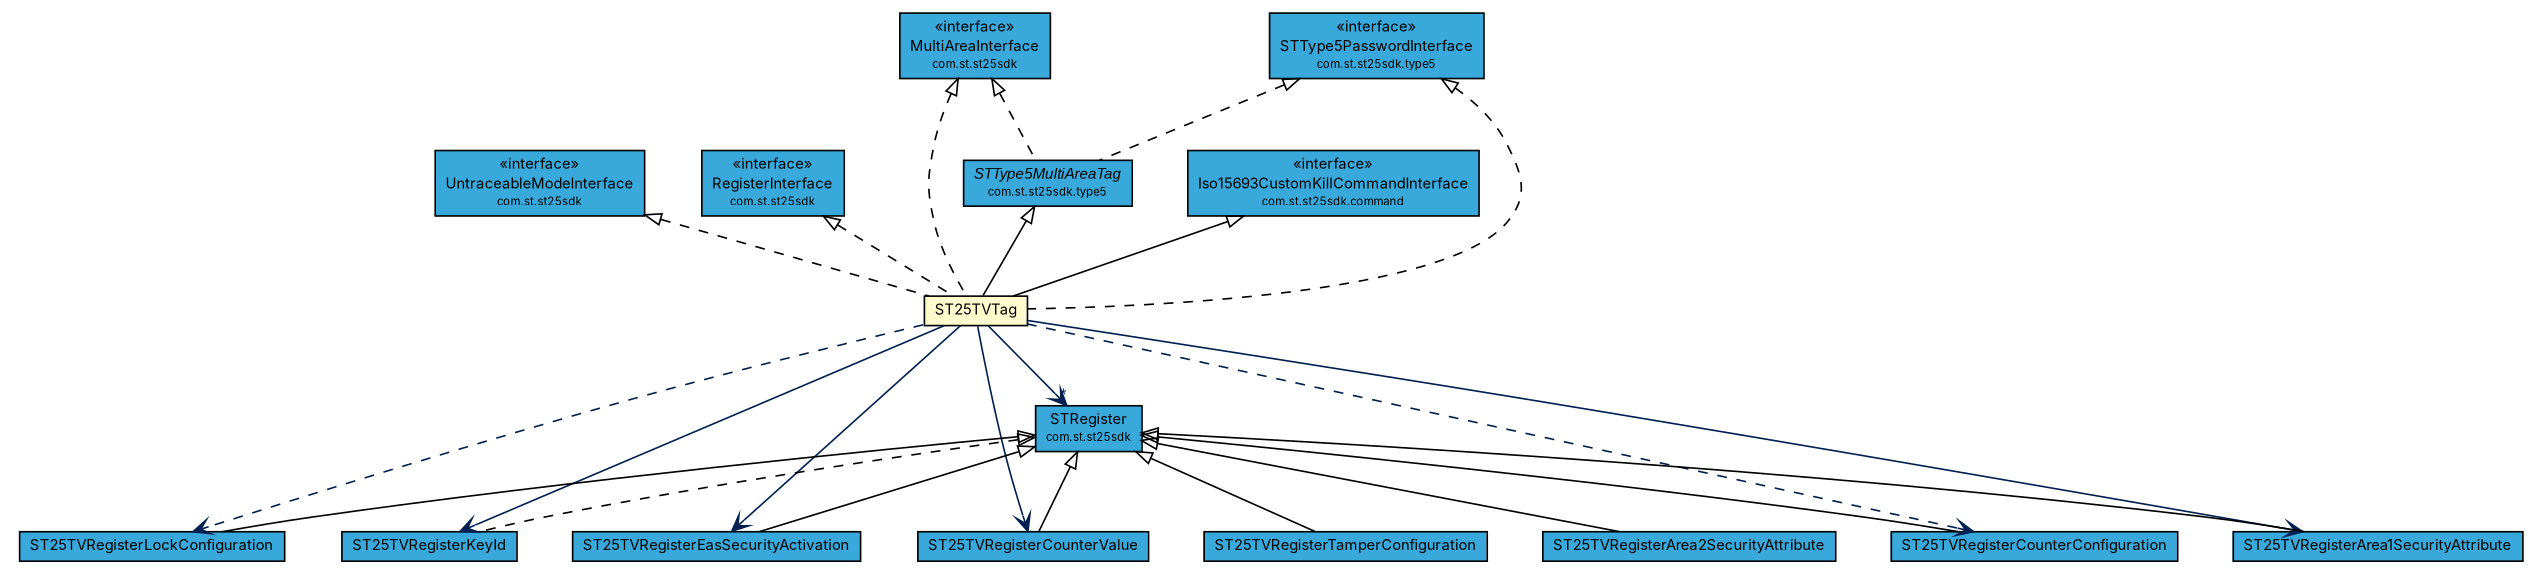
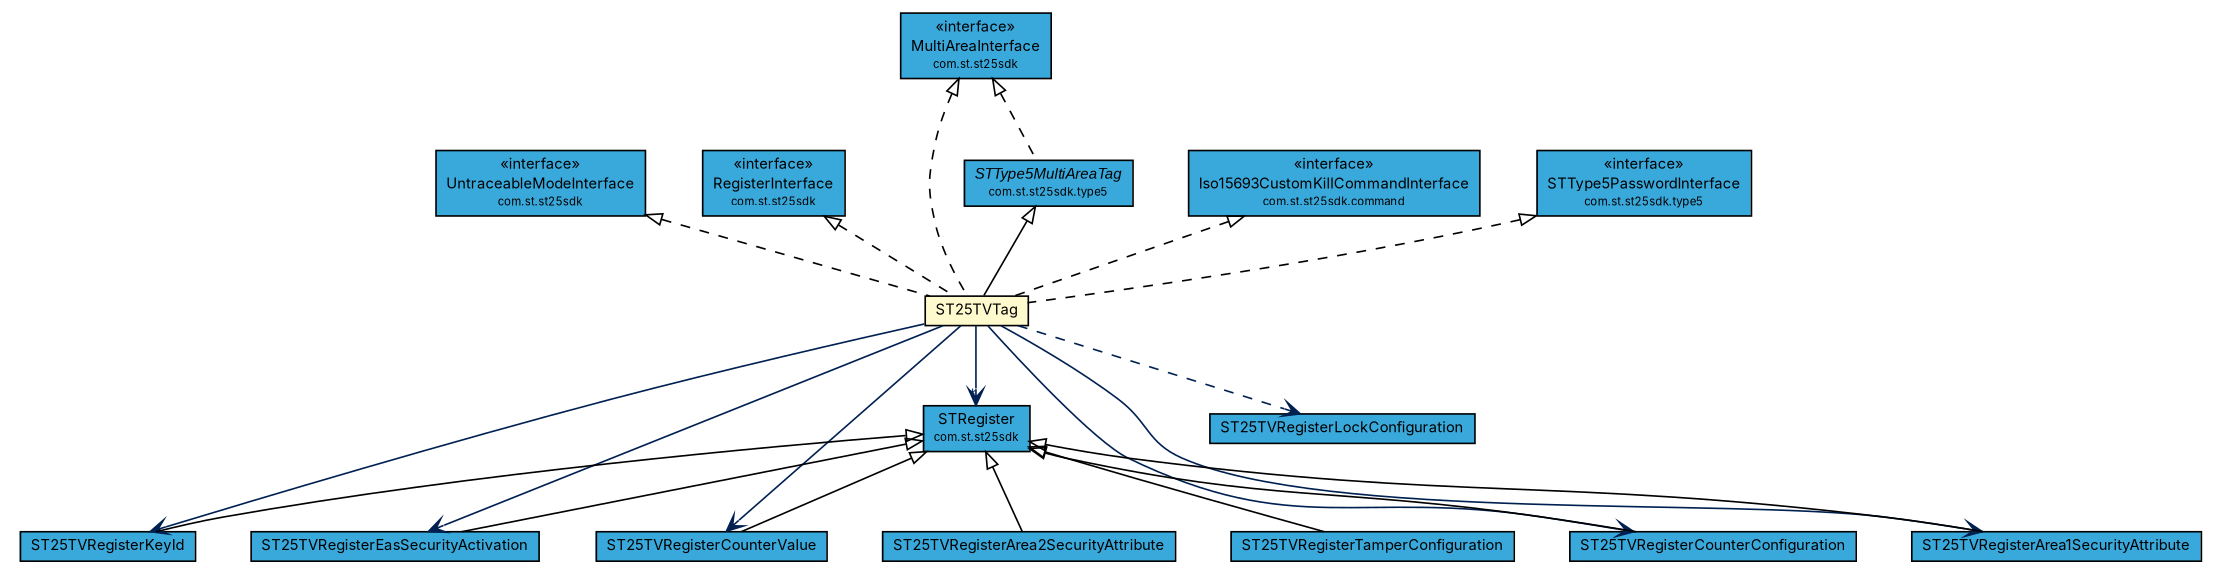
edge "STType5MultiAreaTag" -> "STType5PasswordInterface": removed
edge "ST25TVTag" -> "Iso15693CustomKillCommandInterface": style solid -> dashed
edge "ST25TVTag" -> "ST25TVRegisterCounterConfiguration": style dashed -> solid
edge "ST25TVRegisterLockConfiguration" -> "STRegister": removed
edge "ST25TVRegisterKeyId" -> "STRegister": style dashed -> solid
